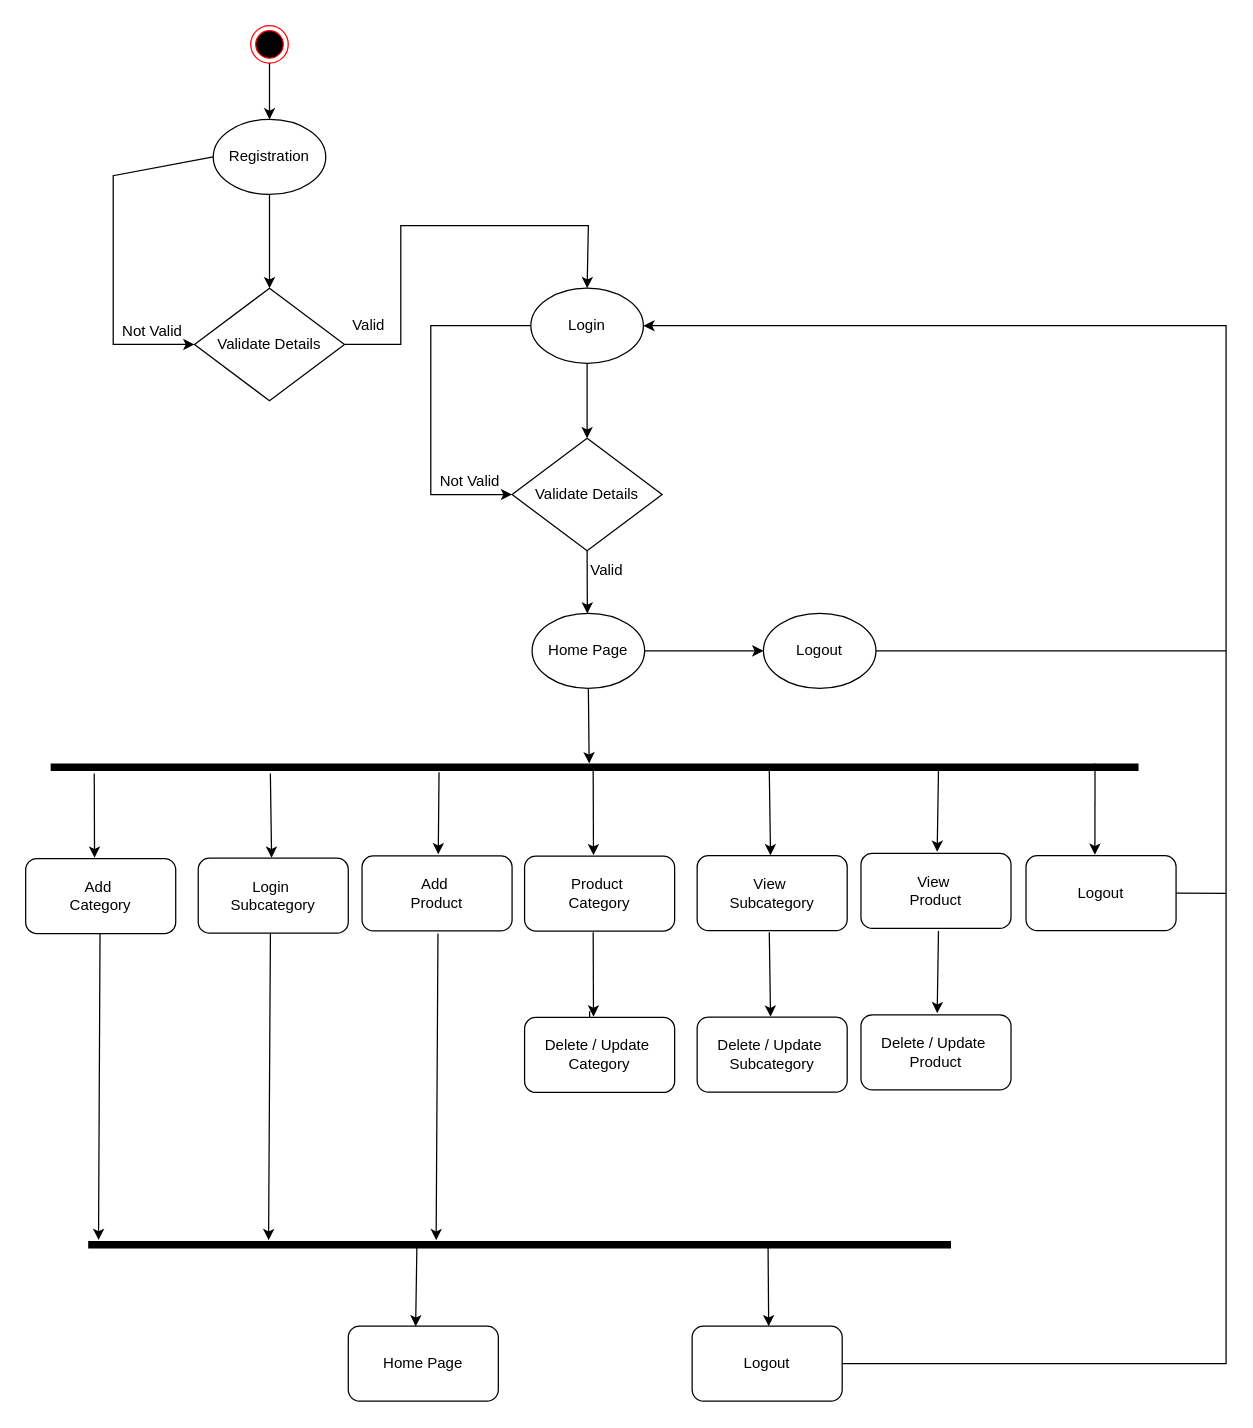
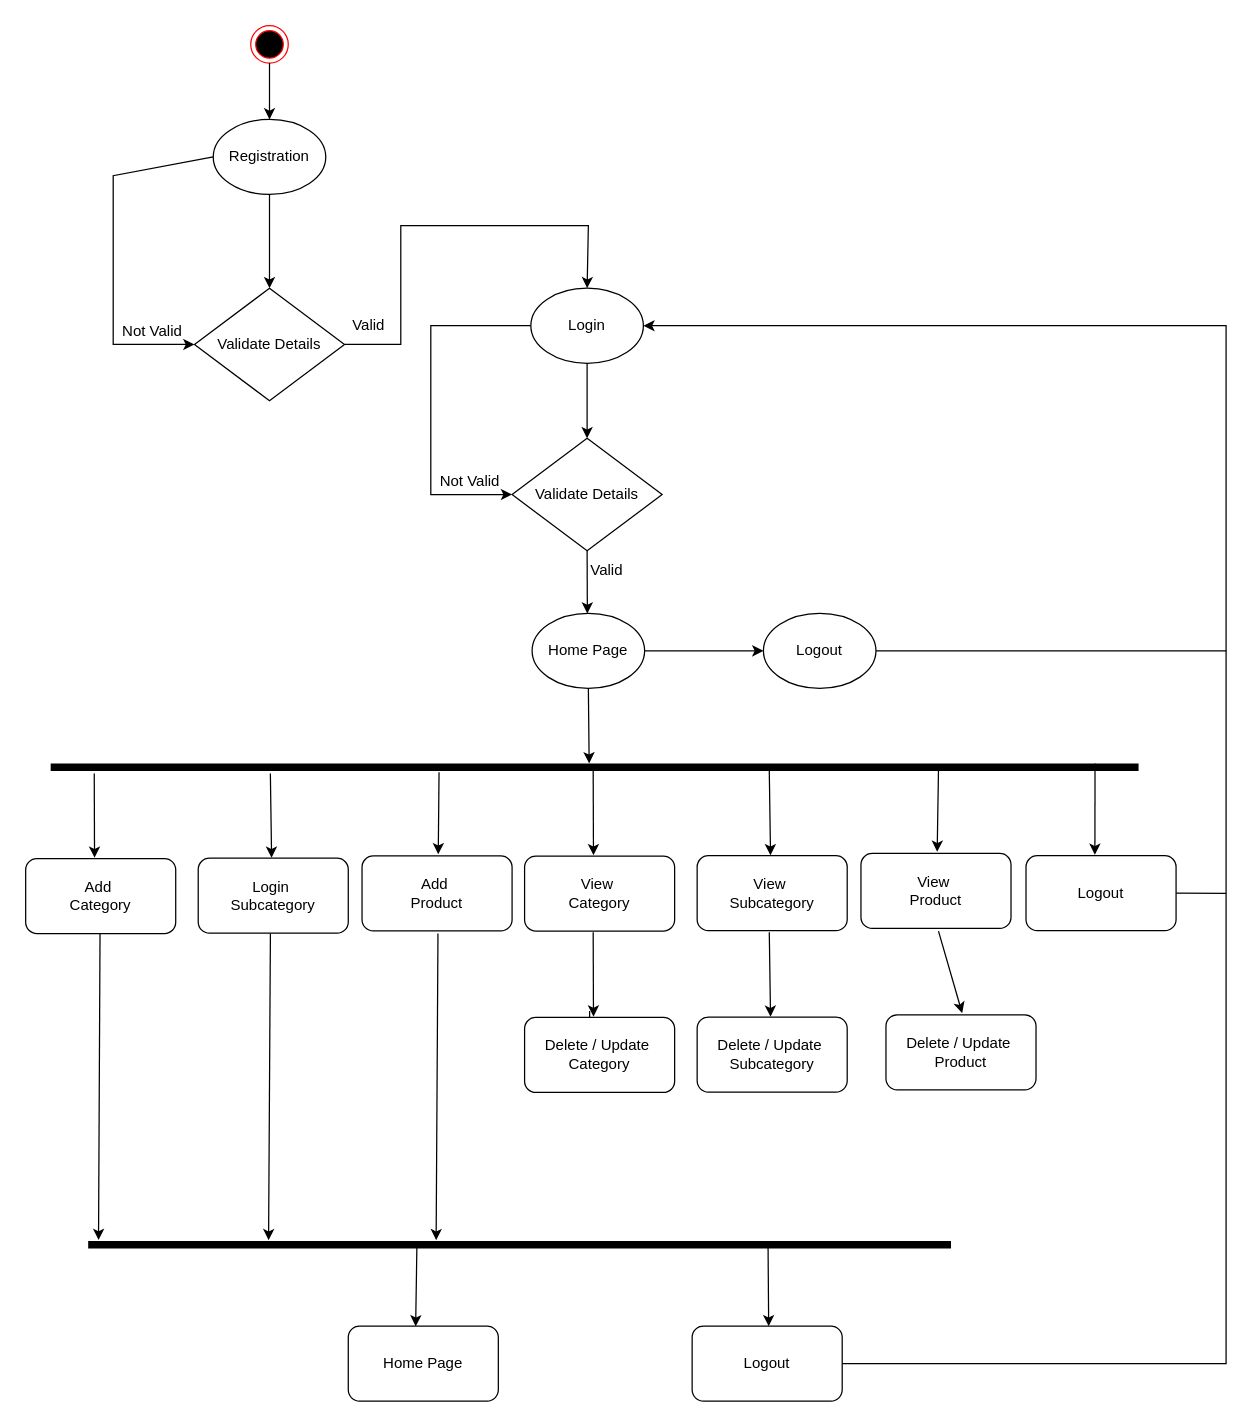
node "Product Category": label "Product Category" -> "View Category"
node "Delete / Update Product": moved (936, 1052) -> (961, 1052)
